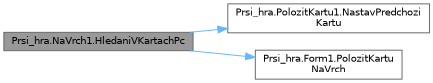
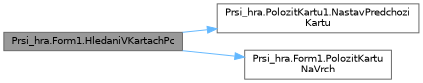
node "Prsi_hra.NaVrch1.HledaniVKartachPc": label "Prsi_hra.NaVrch1.HledaniVKartachPc" -> "Prsi_hra.Form1.HledaniVKartachPc"
